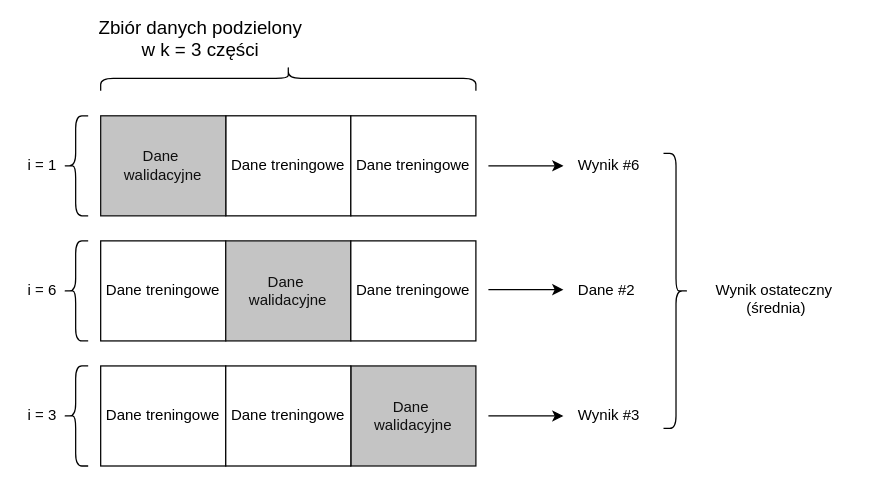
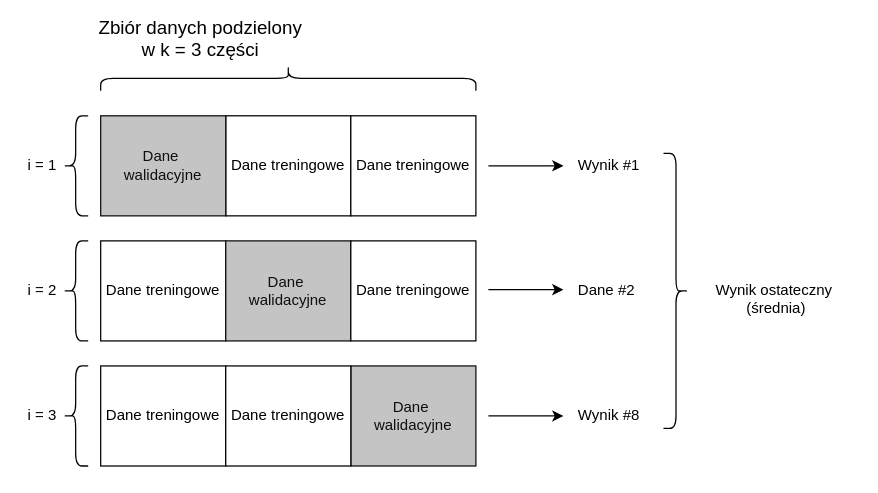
node "Wynik #6": label "Wynik #6" -> "Wynik #1"
node "i = 6": label "i = 6" -> "i = 2"
node "Wynik #3": label "Wynik #3" -> "Wynik #8"
